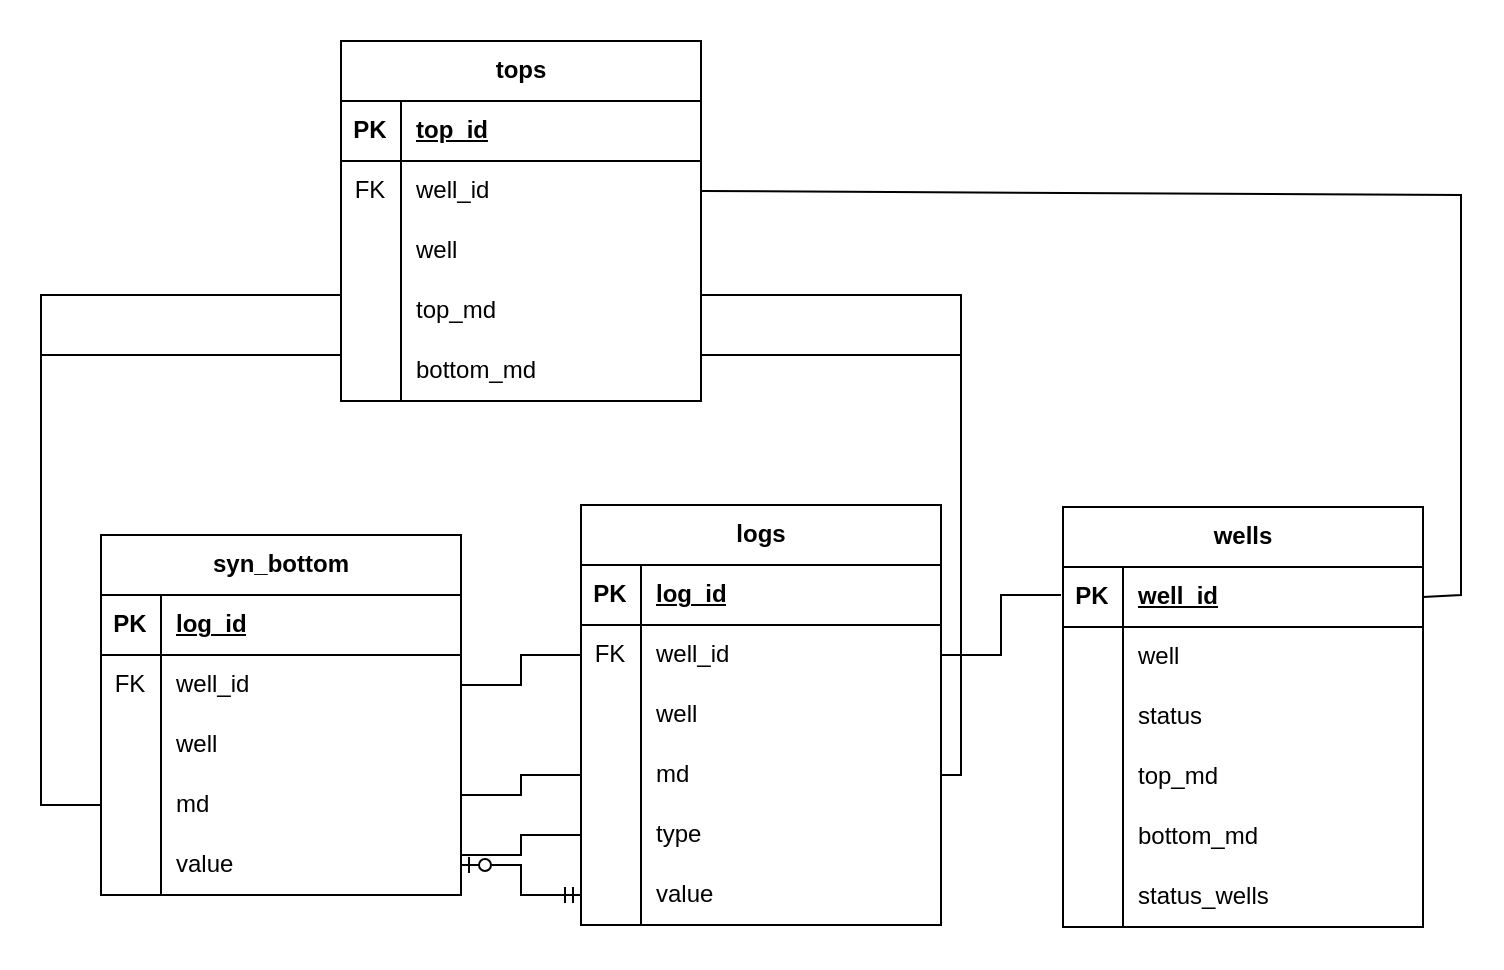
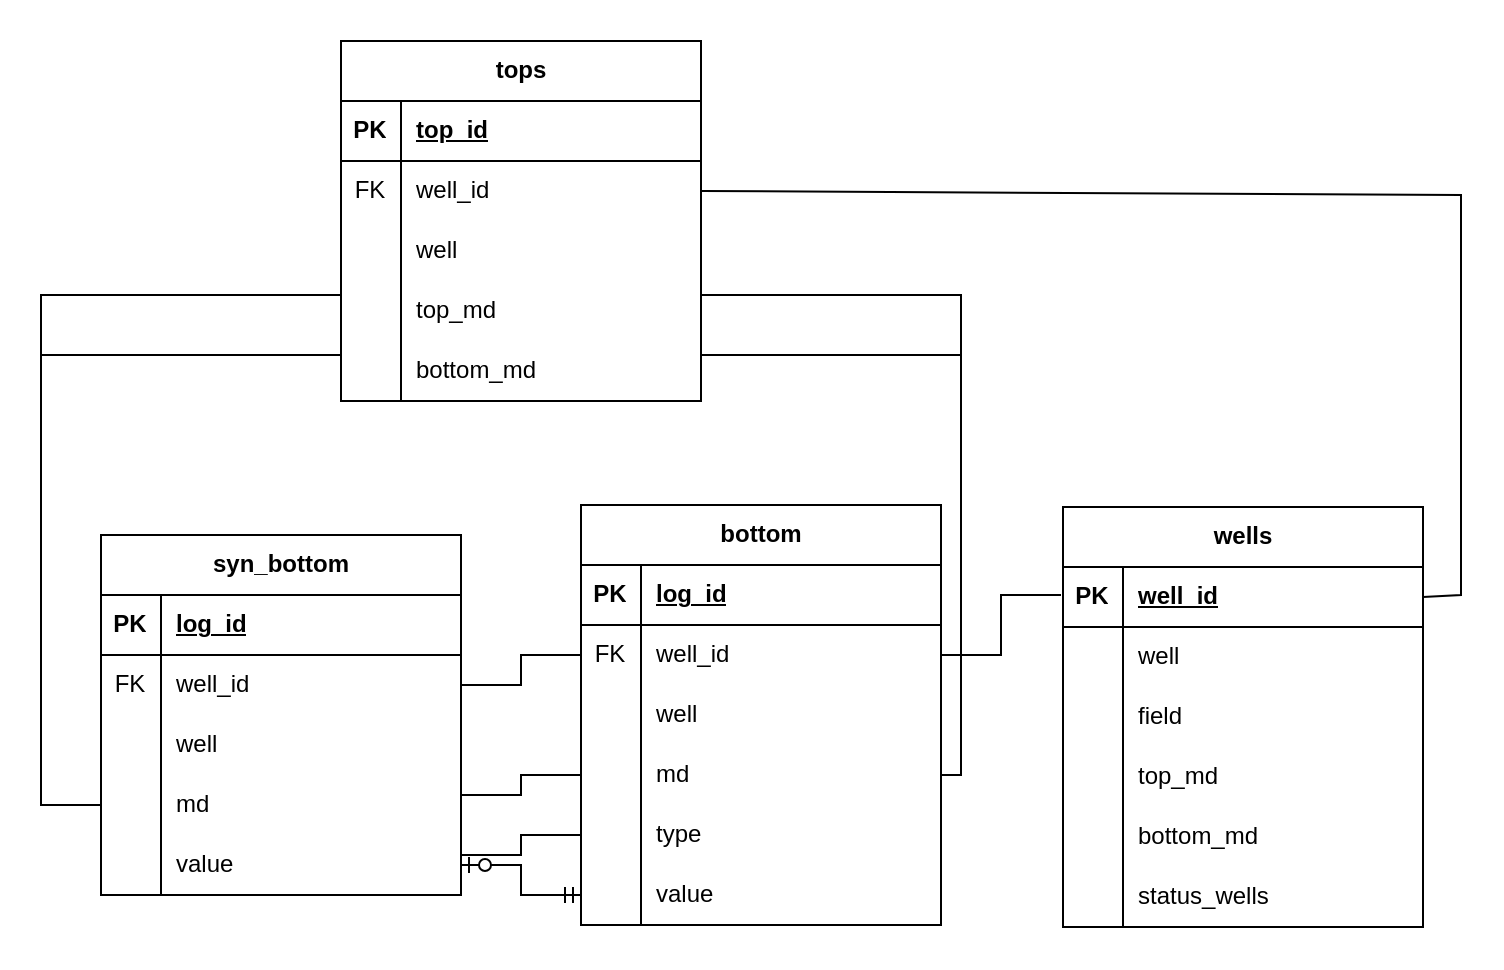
node "logs": label "logs" -> "bottom"
node "status": label "status" -> "field"
